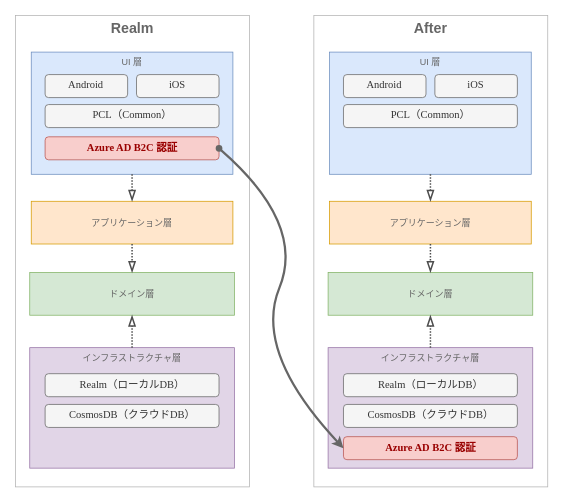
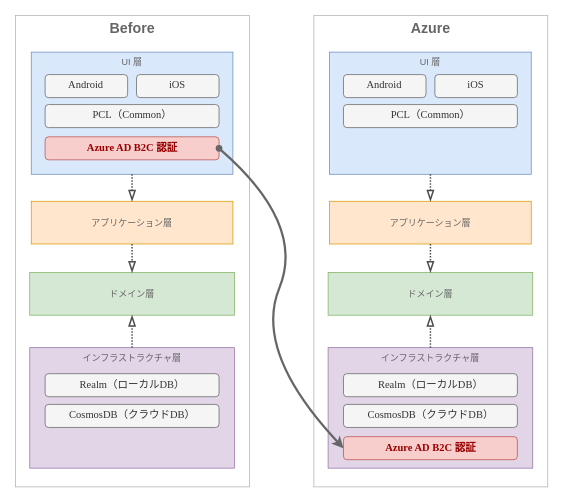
node "Realm": label "Realm" -> "Before"
node "After": label "After" -> "Azure"
